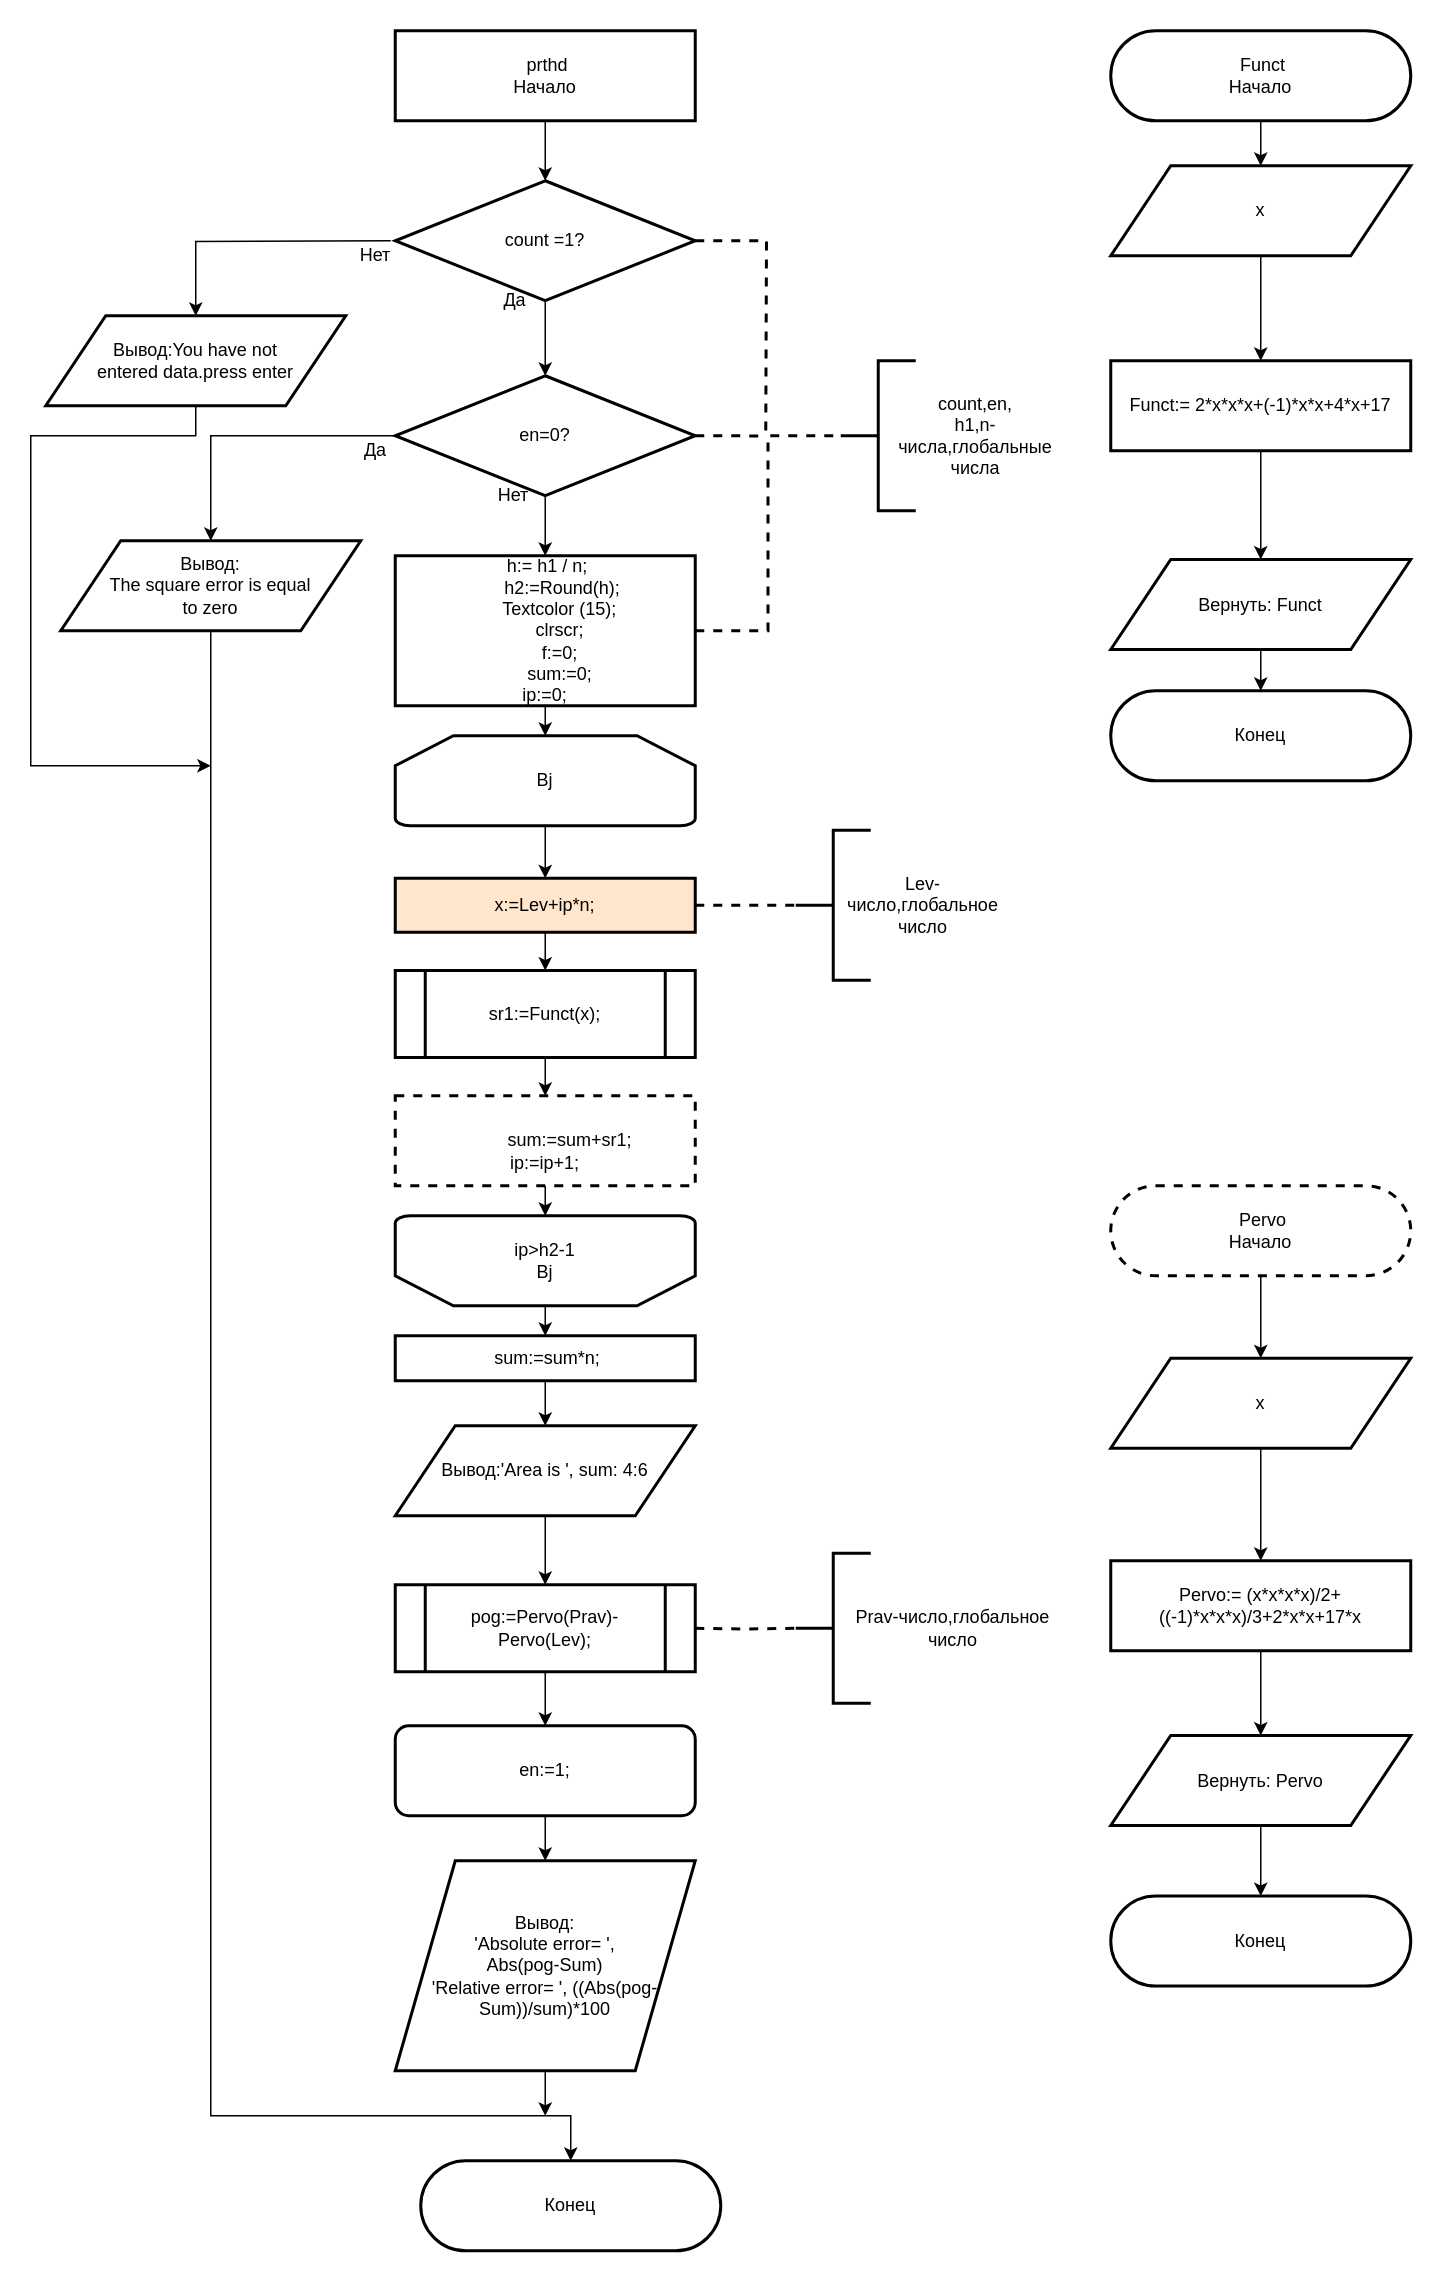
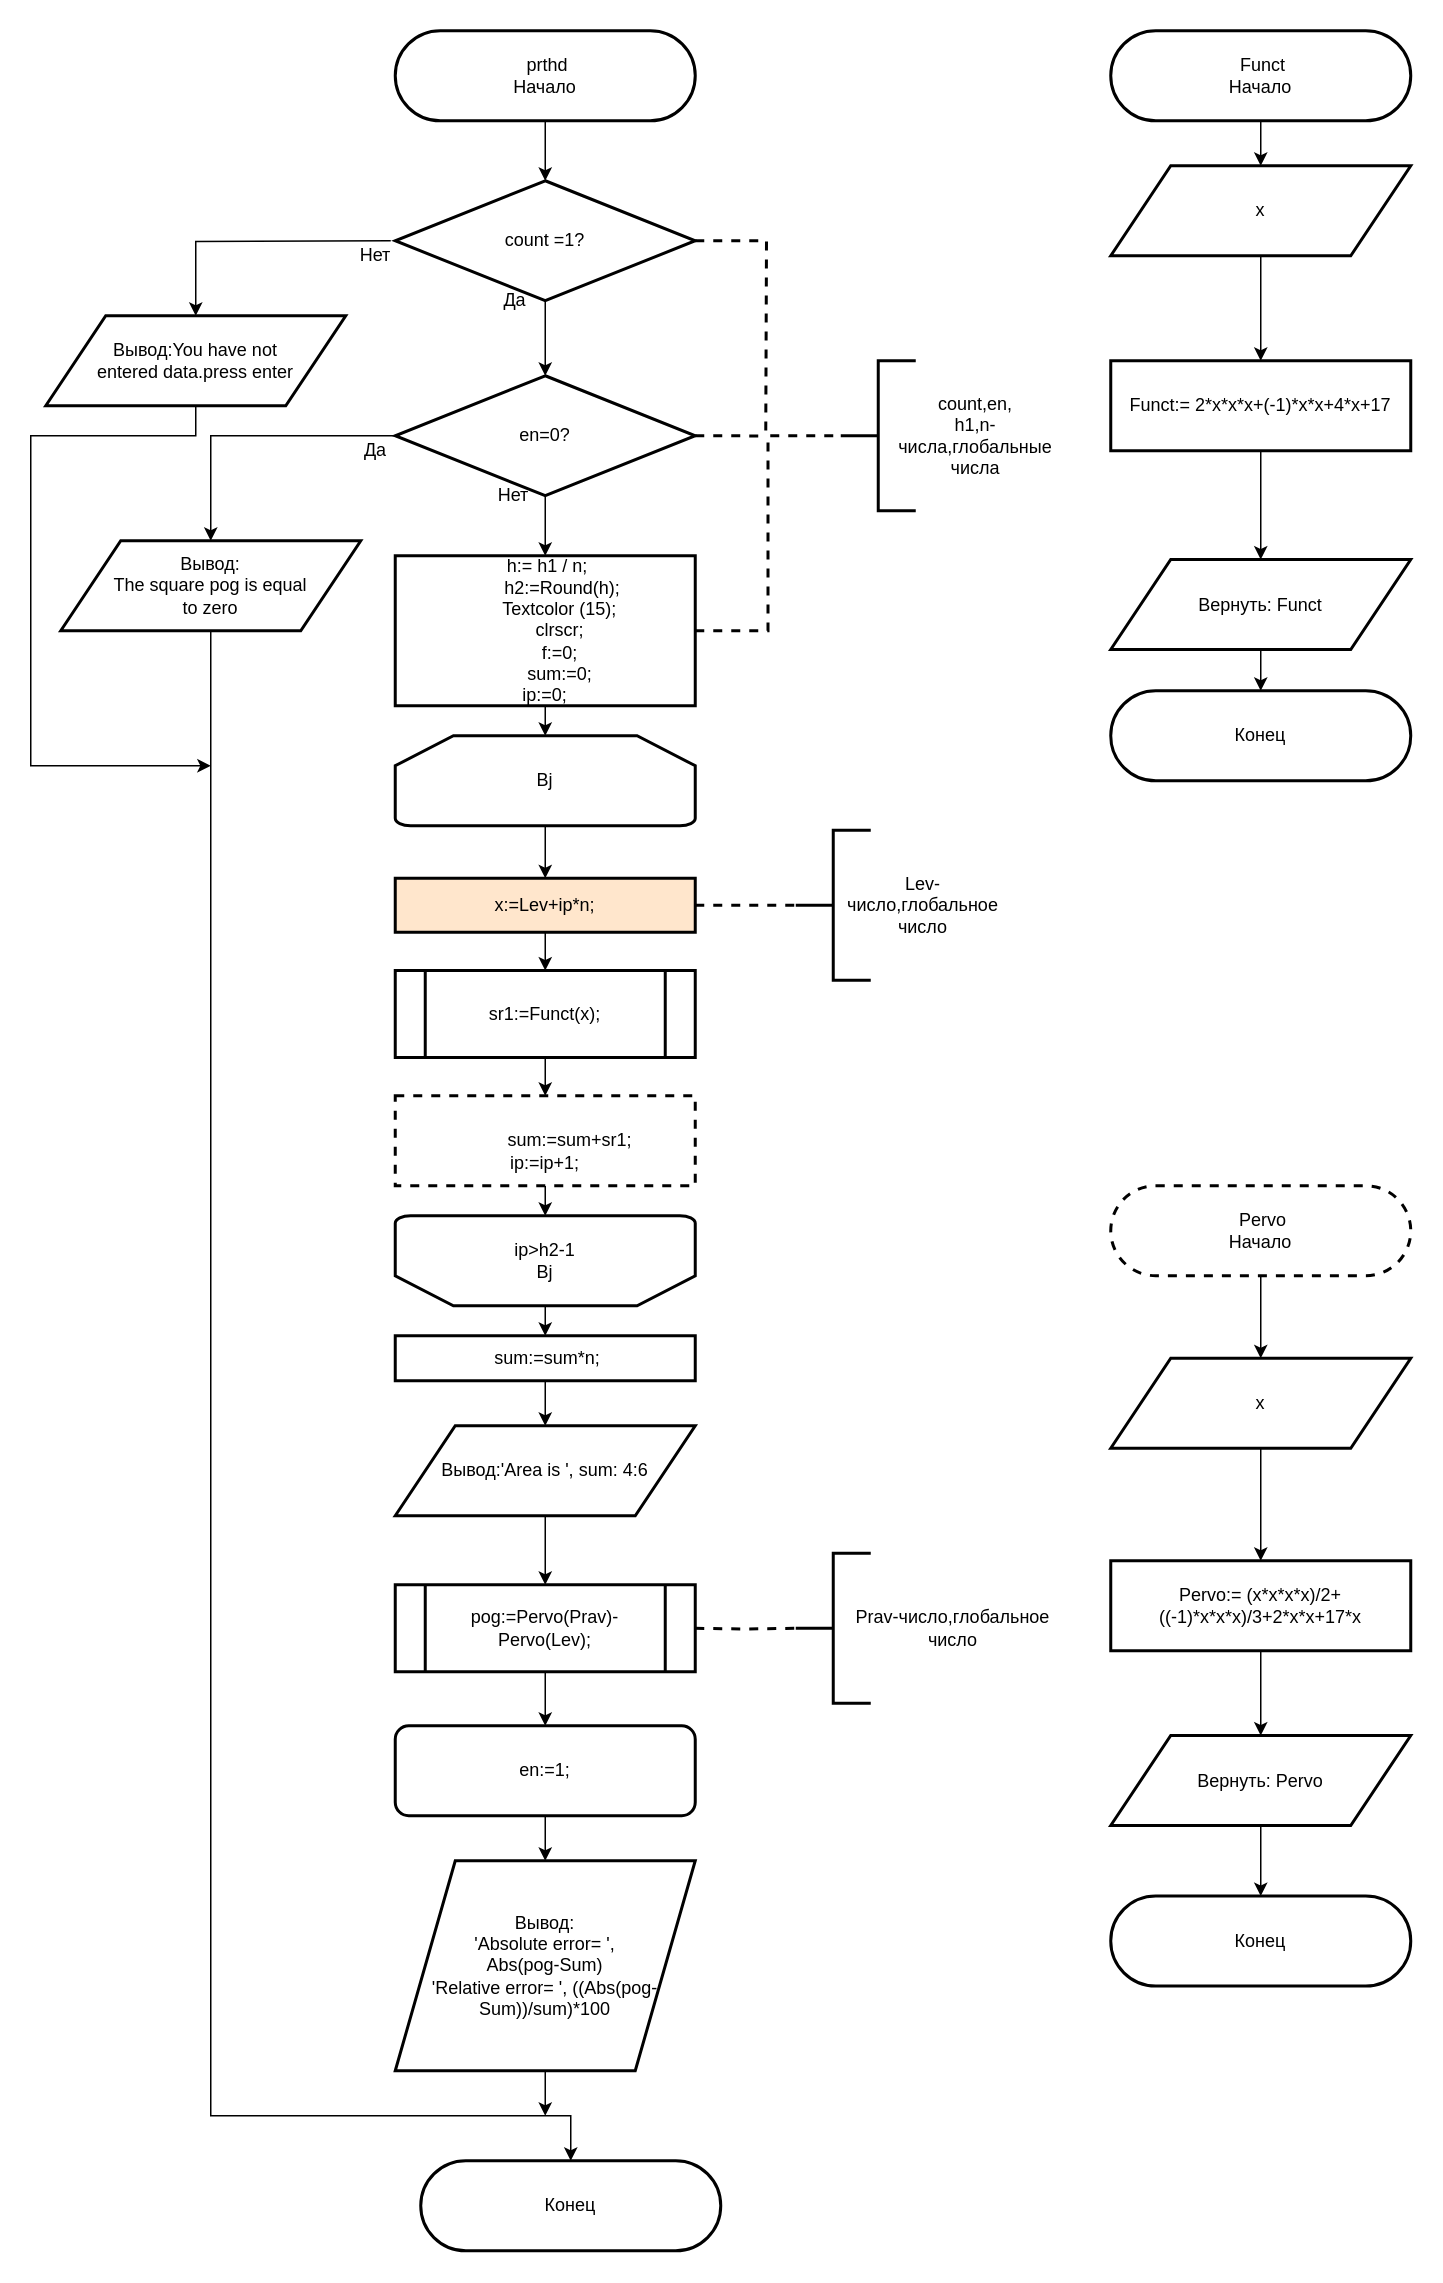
node "prthd Начало": shape rectangle -> rounded rectangle
node "Вывод: The square error is equal to zero": label "Вывод: The square error is equal to zero" -> "Вывод: The square pog is equal to zero"
